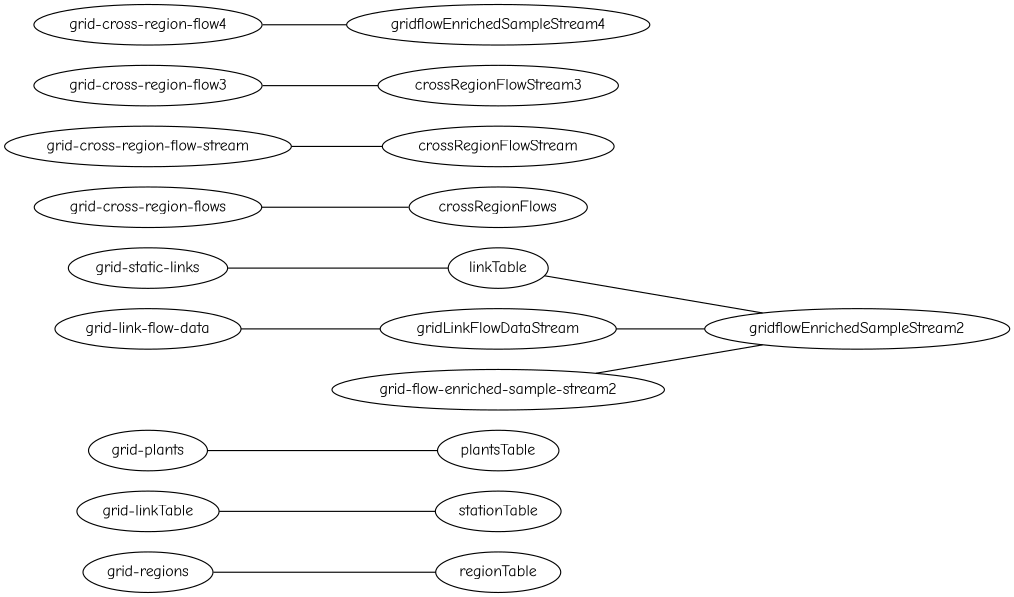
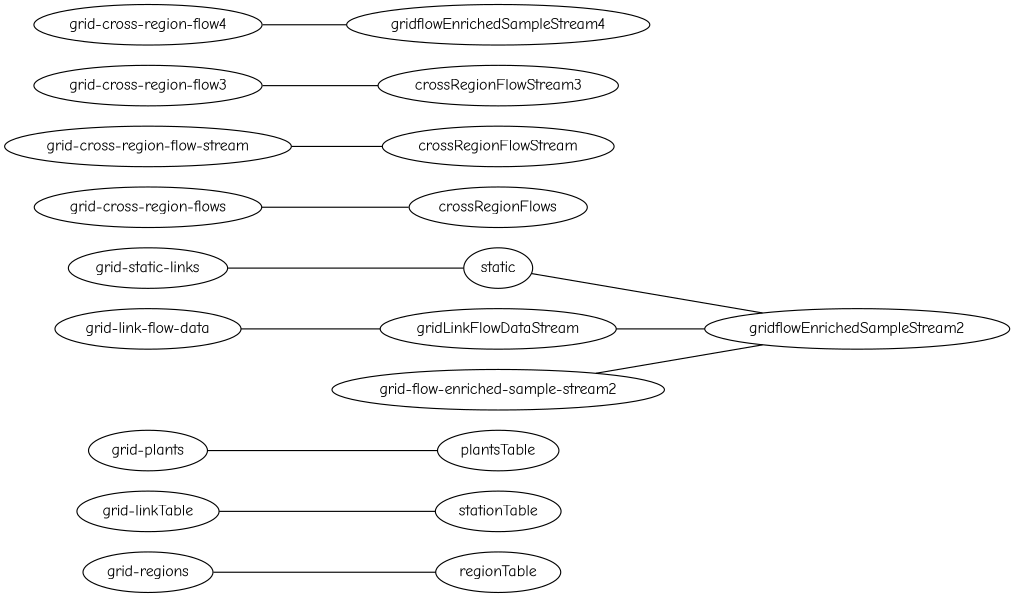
node "linkTable": label "linkTable" -> "static"
